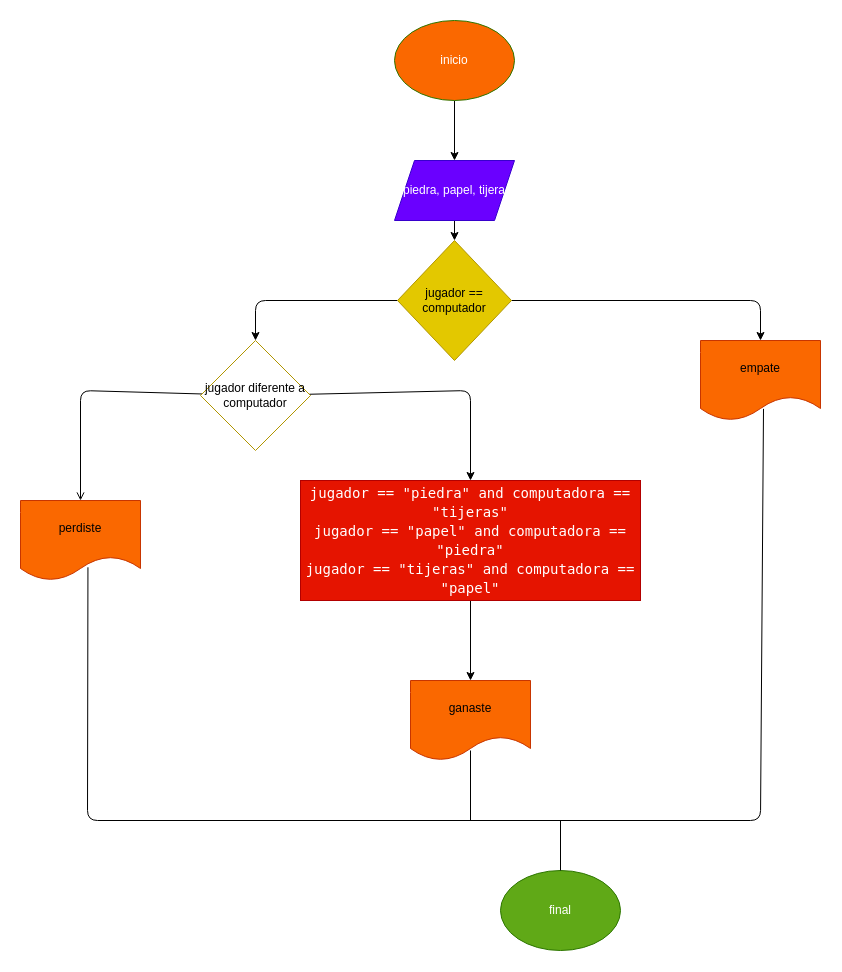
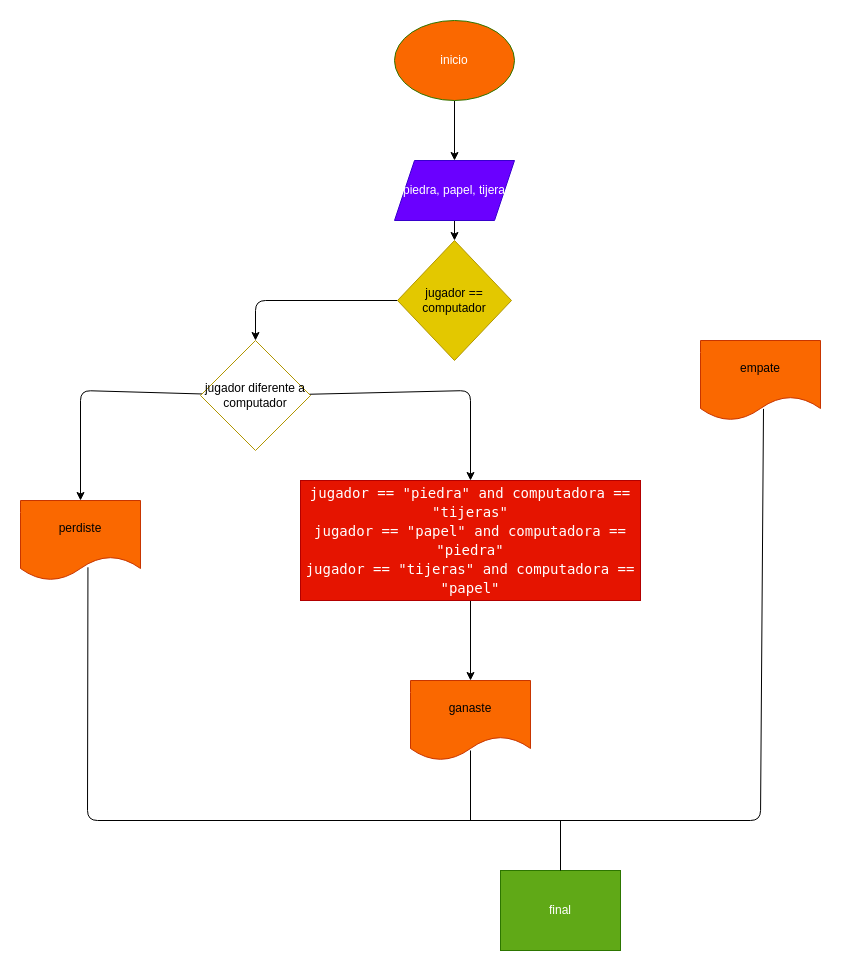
edge "jugador == computador" -> "empate": removed
edge "jugador diferente a computador" -> "perdiste": arrowhead open -> classic
node "final": shape ellipse -> rectangle
